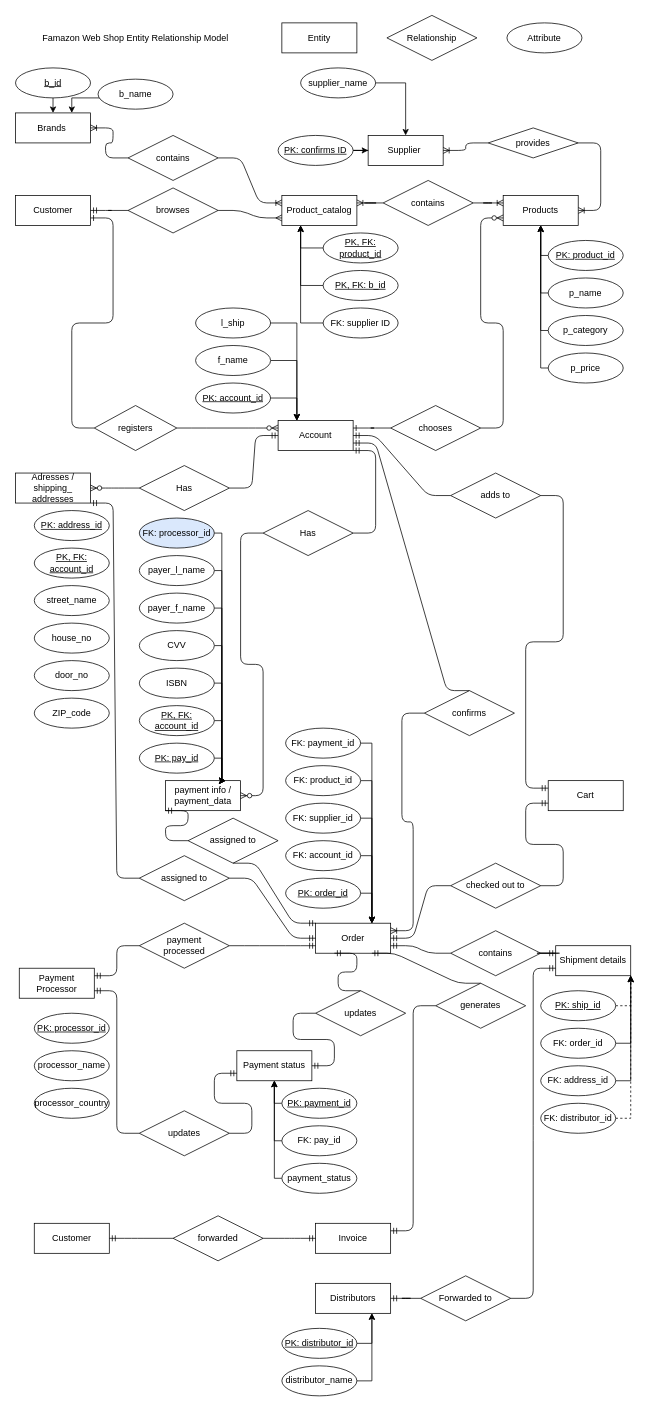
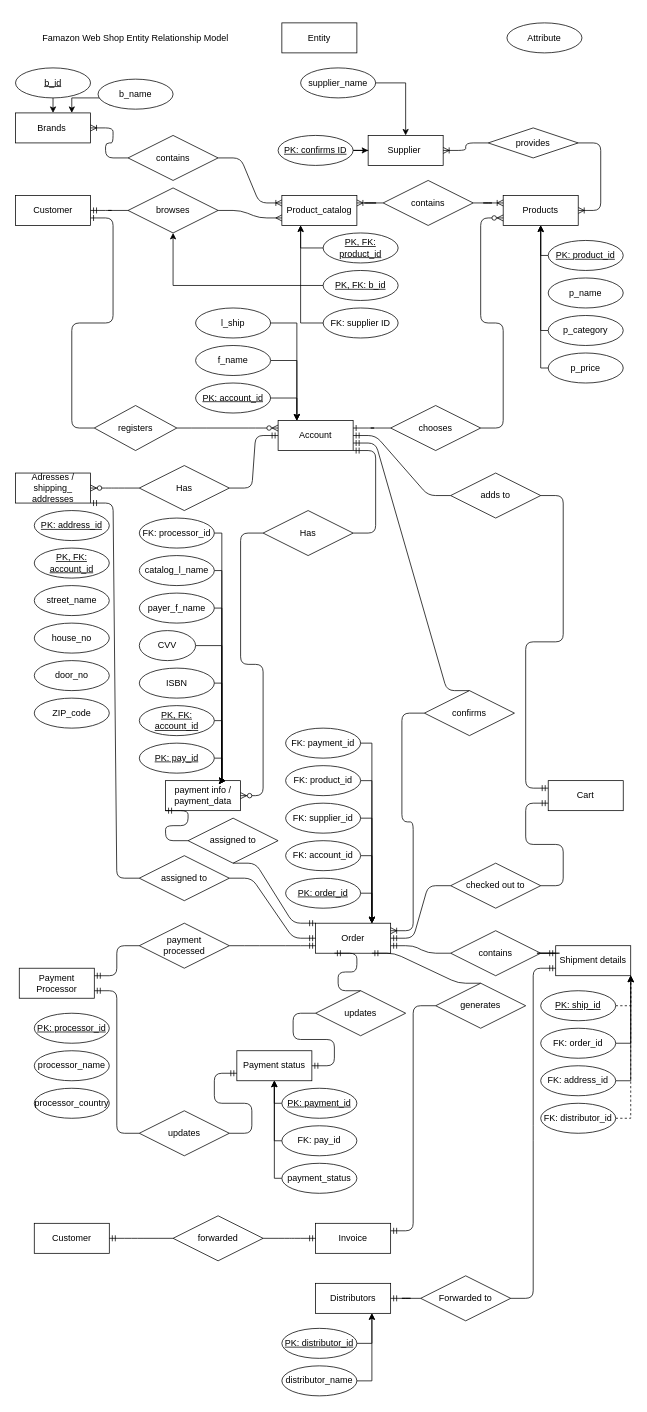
node "Relationship": removed
edge "PK, FK: b_id" -> "Product_catalog": now "PK, FK: b_id" -> "browses"
edge "p_name" -> "Products": removed
node "FK: processor_id": fillcolor #dae8fc -> #ffffff
node "payer_l_name": label "payer_l_name" -> "catalog_l_name"
node "CVV": size 75x30 -> 56x30
